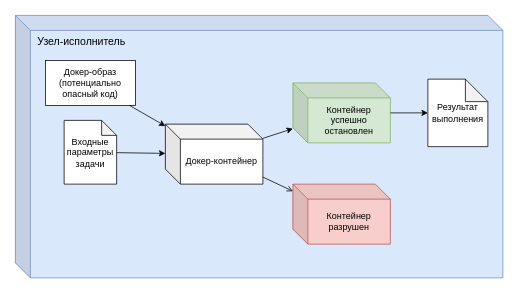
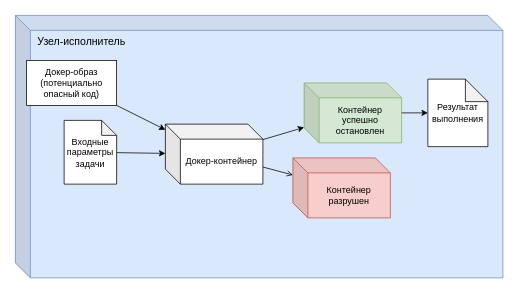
node "Докер-образ (потенциально опасный код)": moved (90, 83) -> (72, 83)
node "Контейнер успешно остановлен": moved (342, 113) -> (353, 113)
node "Контейнер разрушен": moved (342, 214) -> (342, 188)
